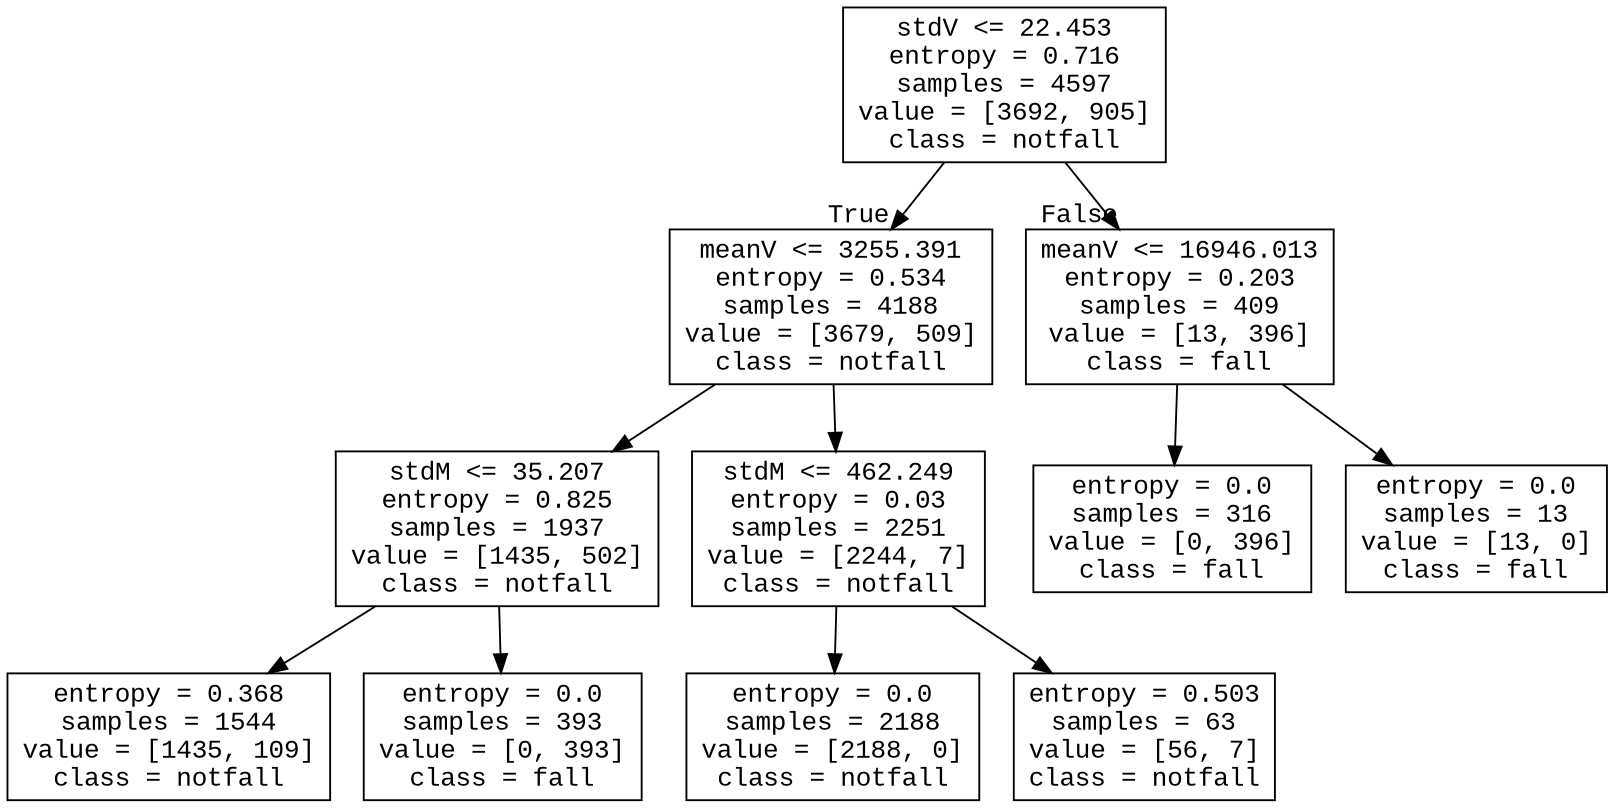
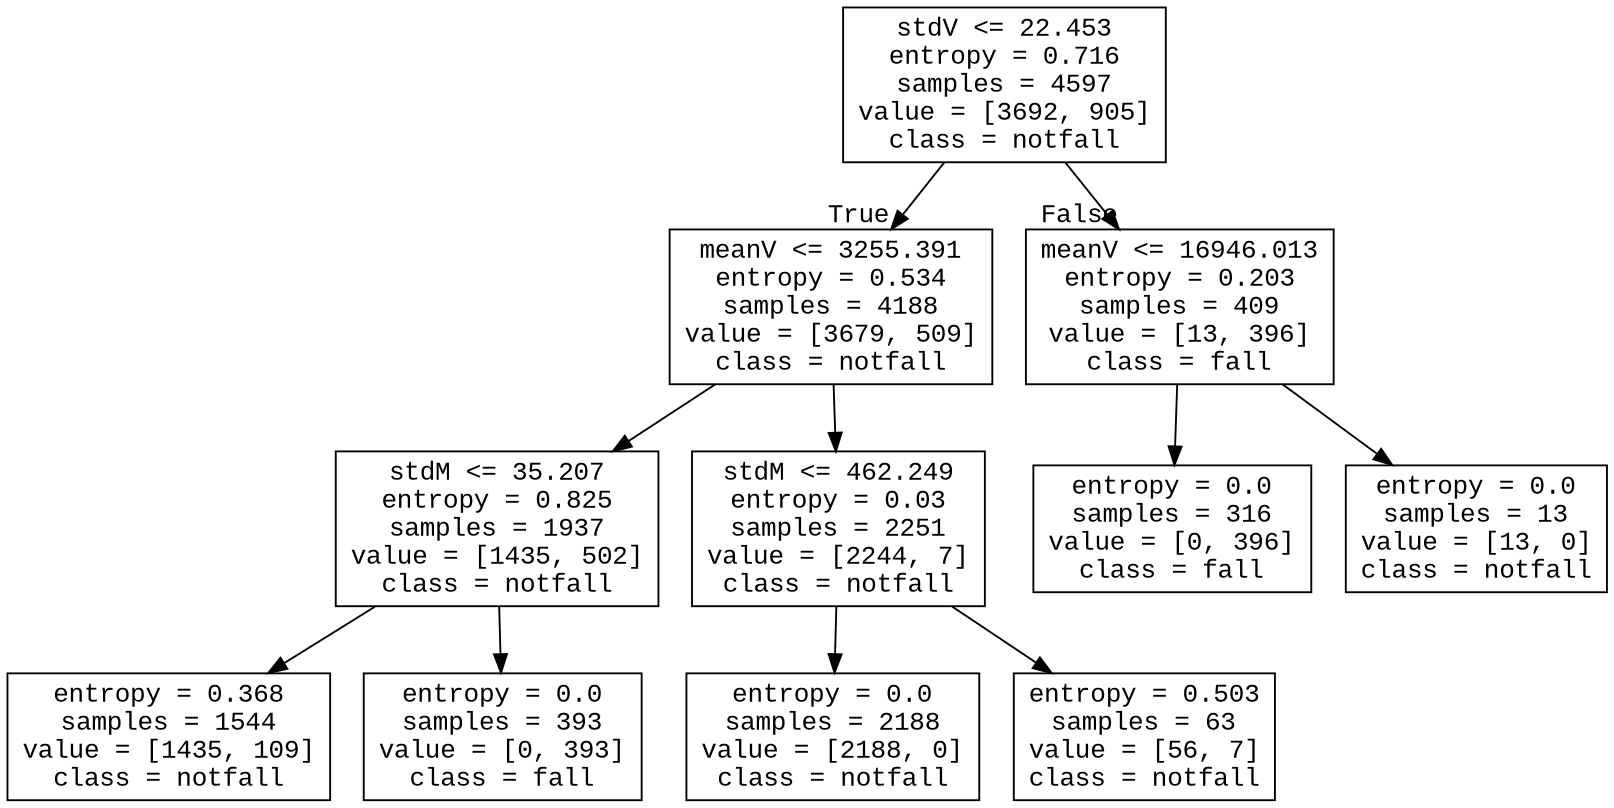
node "entropy = 0.0 samples = 13 value = [13, 0] class = fall": label "entropy = 0.0 samples = 13 value = [13, 0] class = fall" -> "entropy = 0.0 samples = 13 value = [13, 0] class = notfall"
